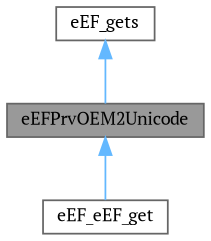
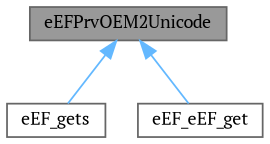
edge "eEFPrvOEM2Unicode" -> "eEF_gets": reversed
